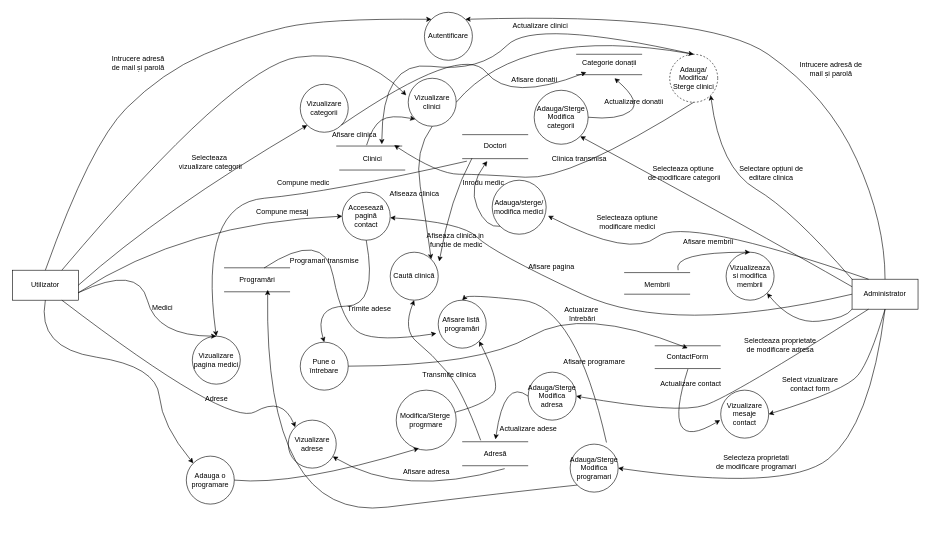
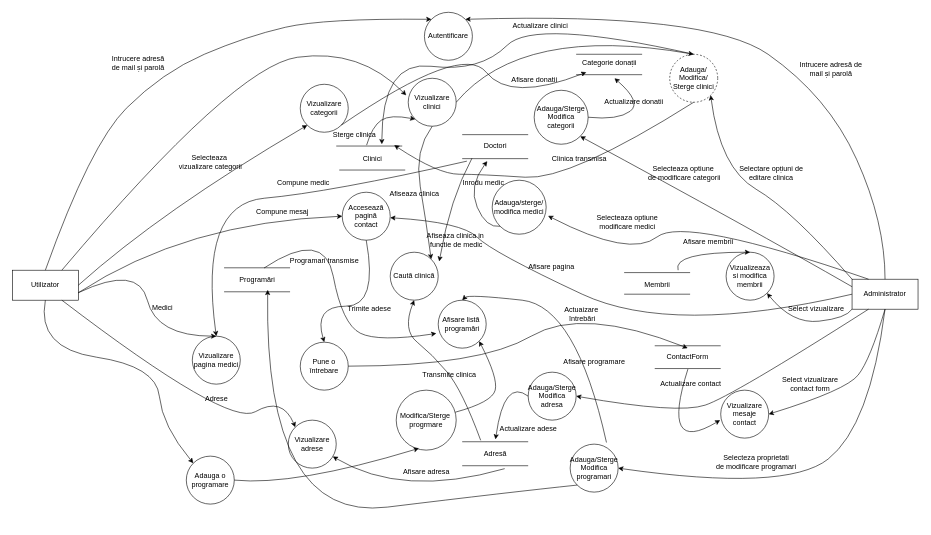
node "Afisare clinica": label "Afisare clinica" -> "Sterge clinica"
node "Select vizualizare": added
node "Selecteaza proprietate de modificare adresa": removed
